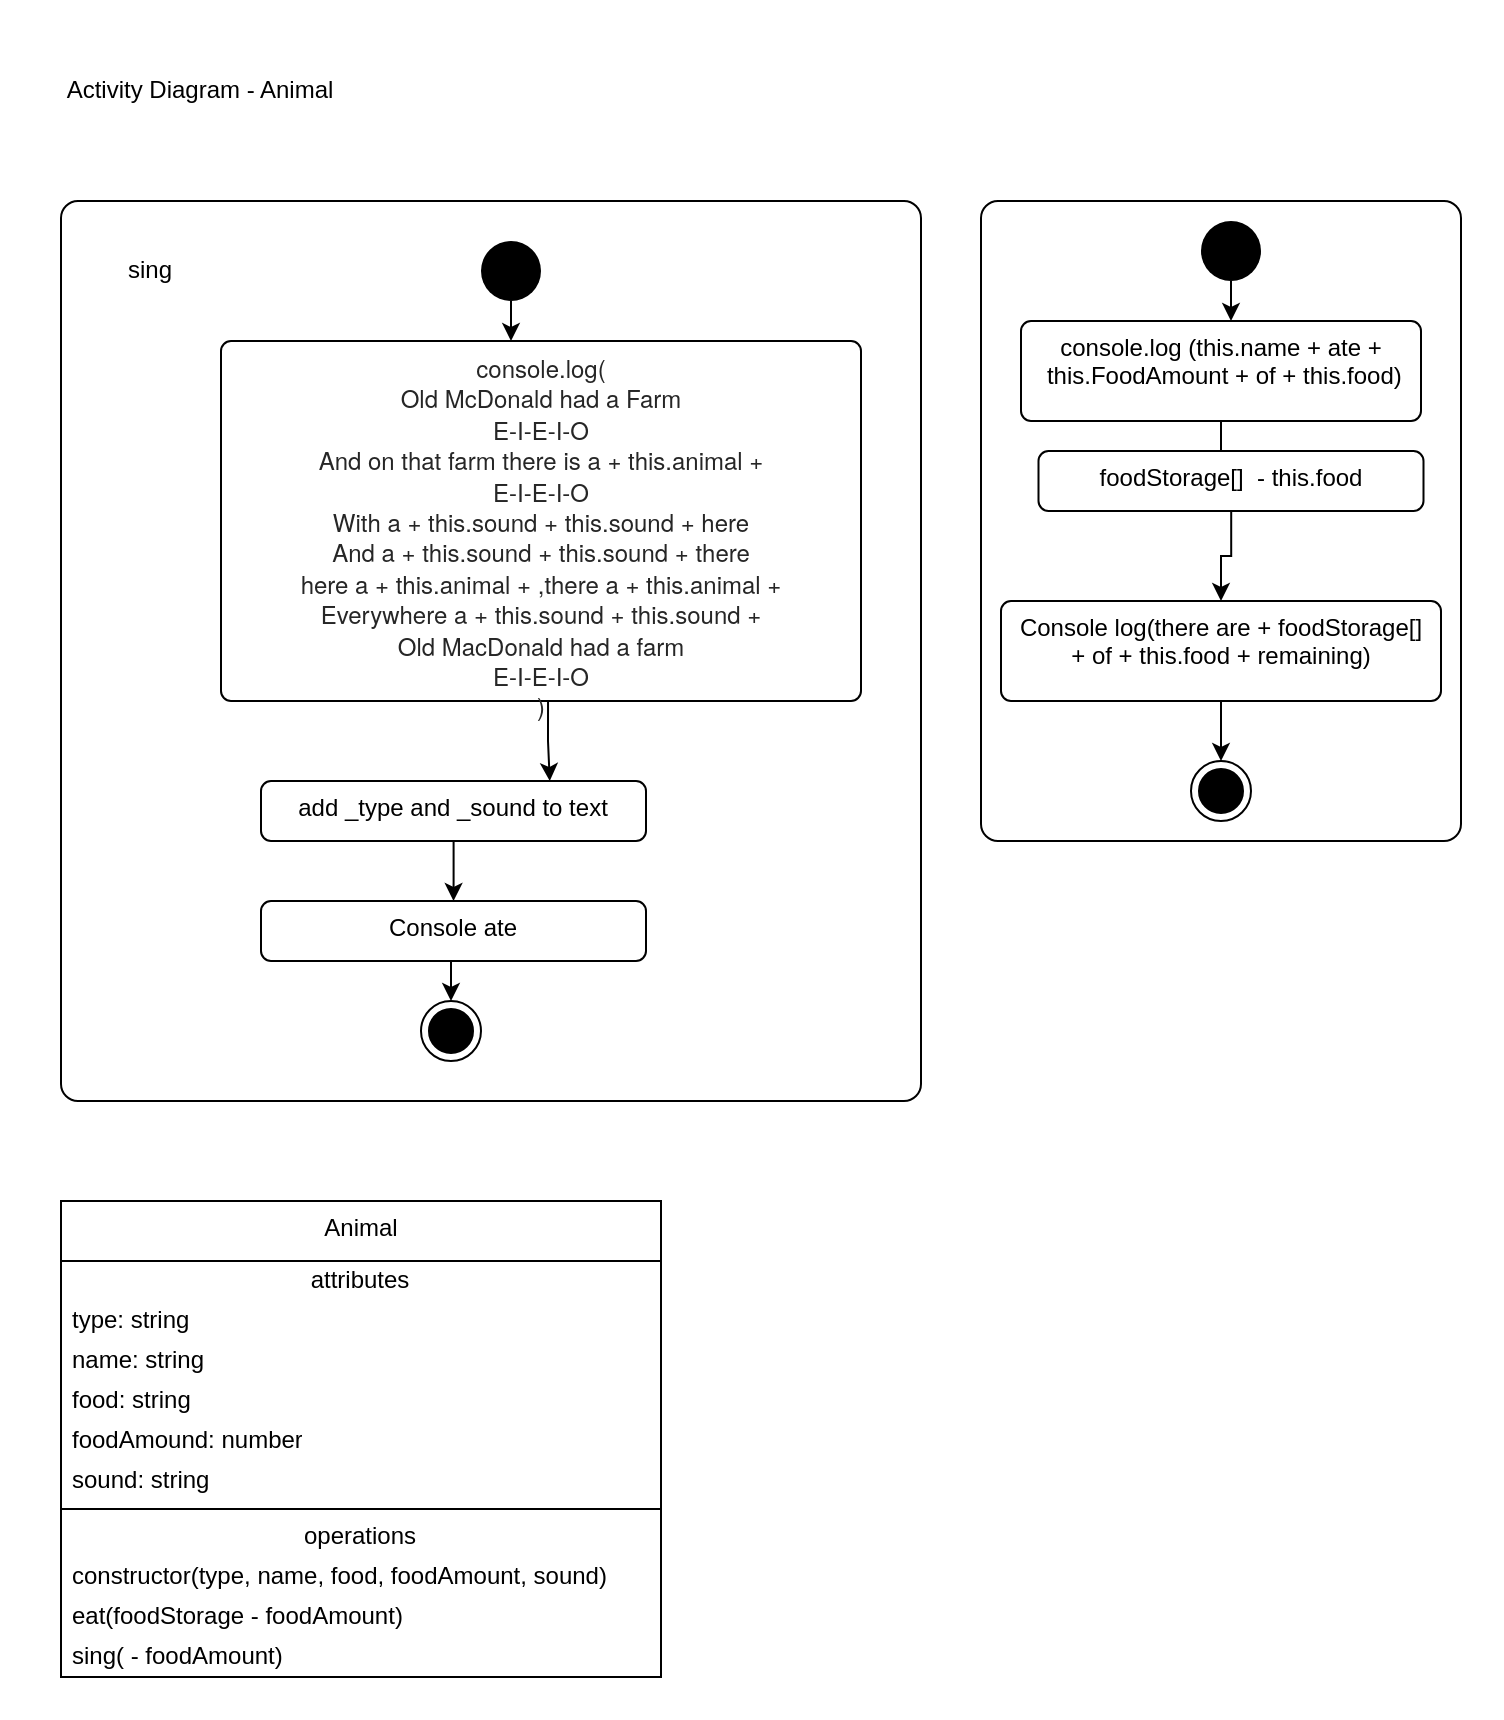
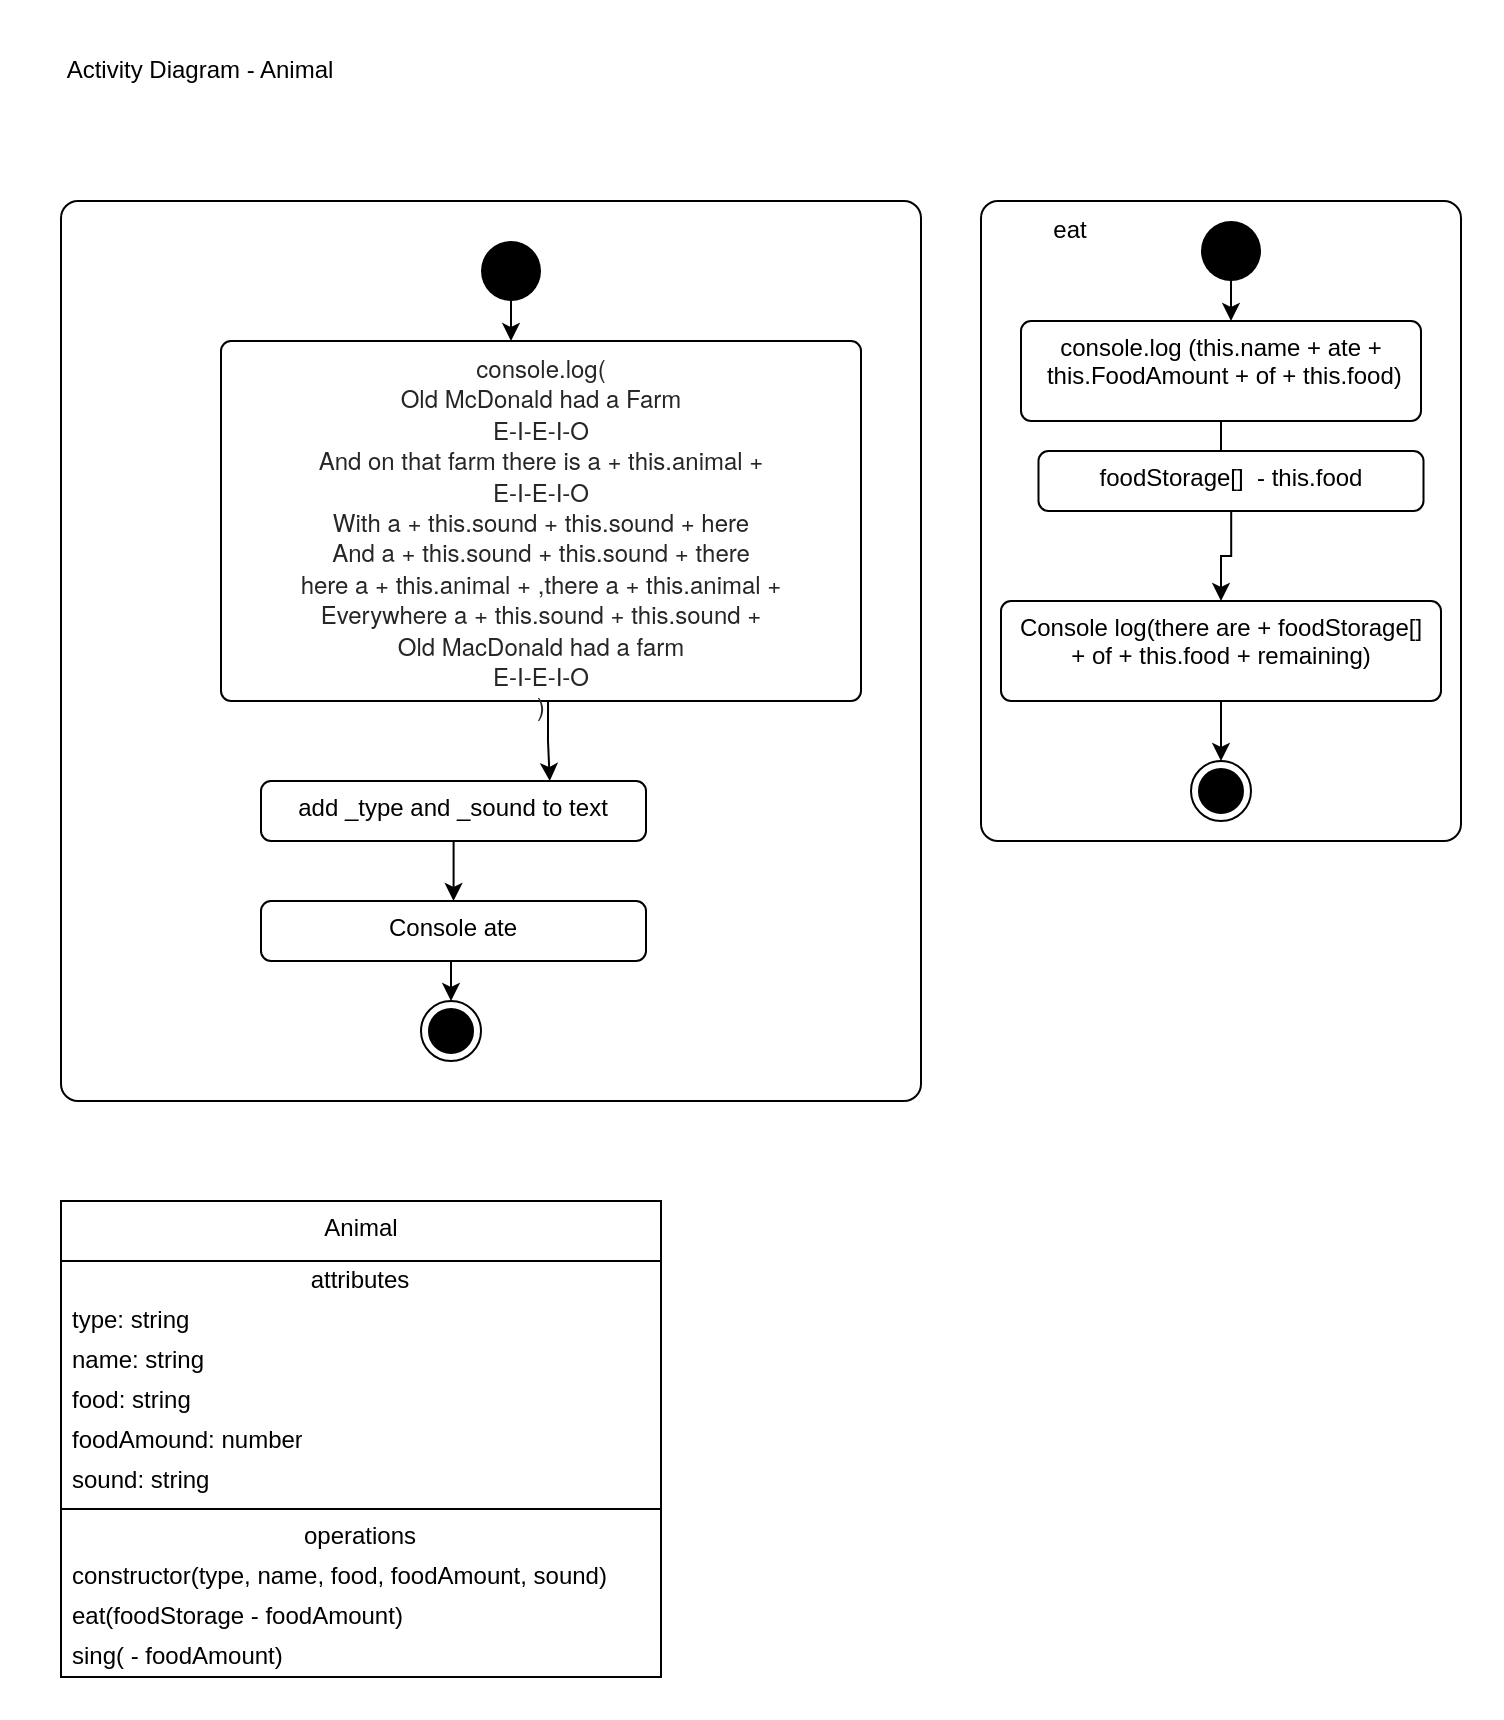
node "Activity Diagram - Animal": moved (201, 91) -> (201, 71)
node "eat": added
node "sing": removed
